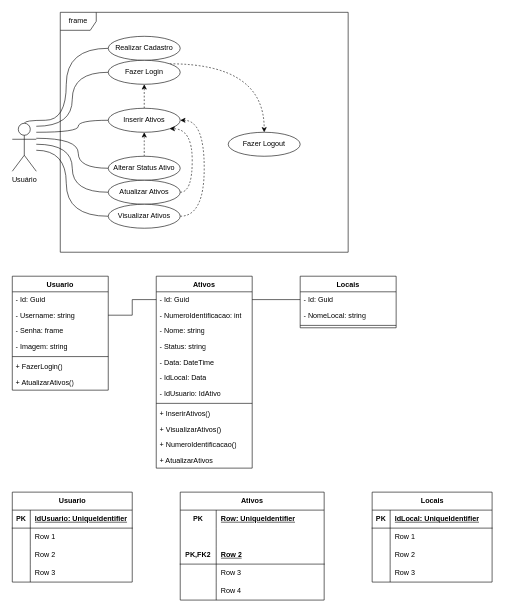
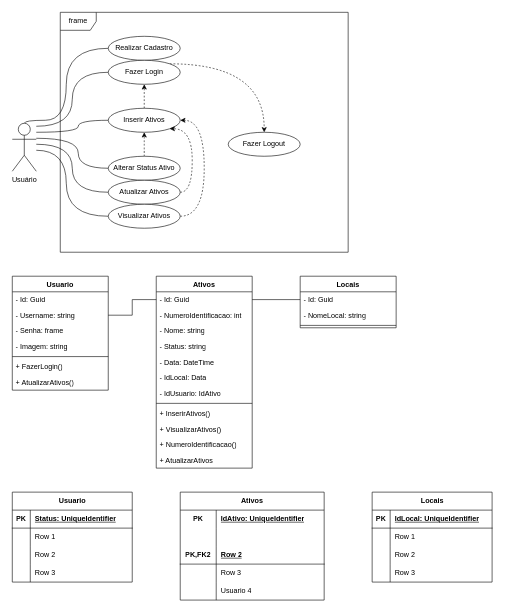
node "IdUsuario: UniqueIdentifier": label "IdUsuario: UniqueIdentifier" -> "Status: UniqueIdentifier"
node "Row: UniqueIdentifier": label "Row: UniqueIdentifier" -> "IdAtivo: UniqueIdentifier"
node "Row 4": label "Row 4" -> "Usuario 4"
